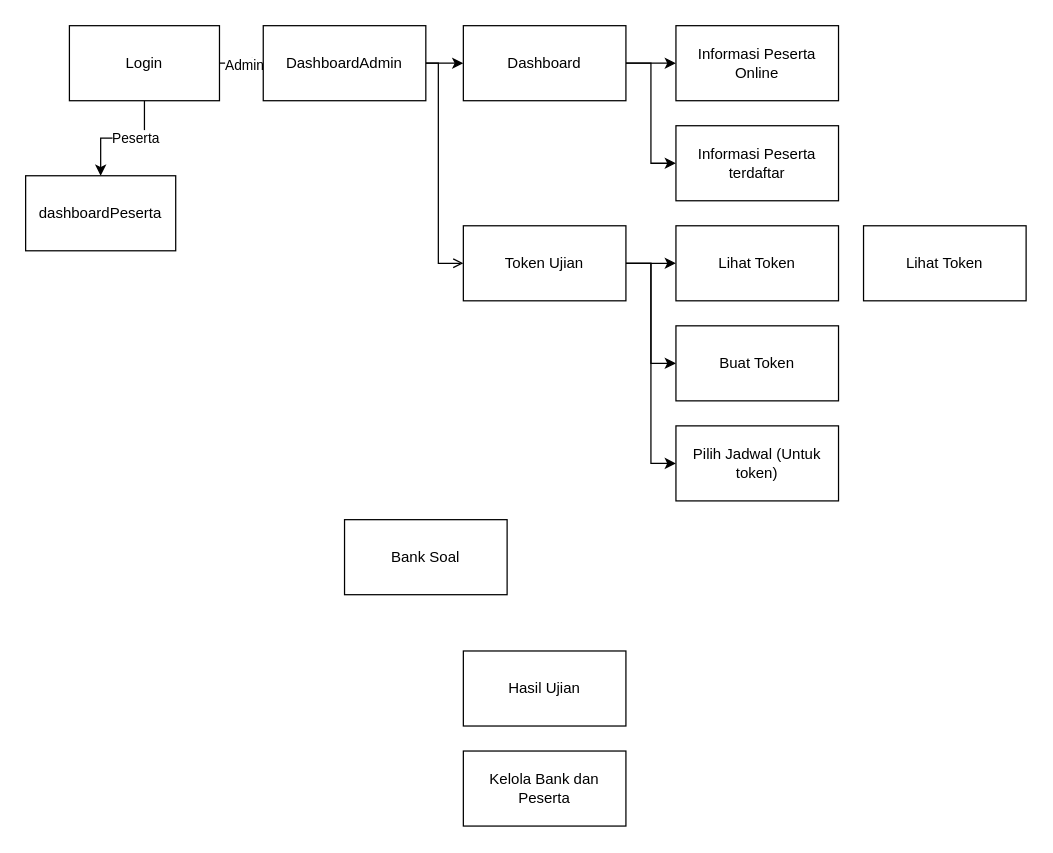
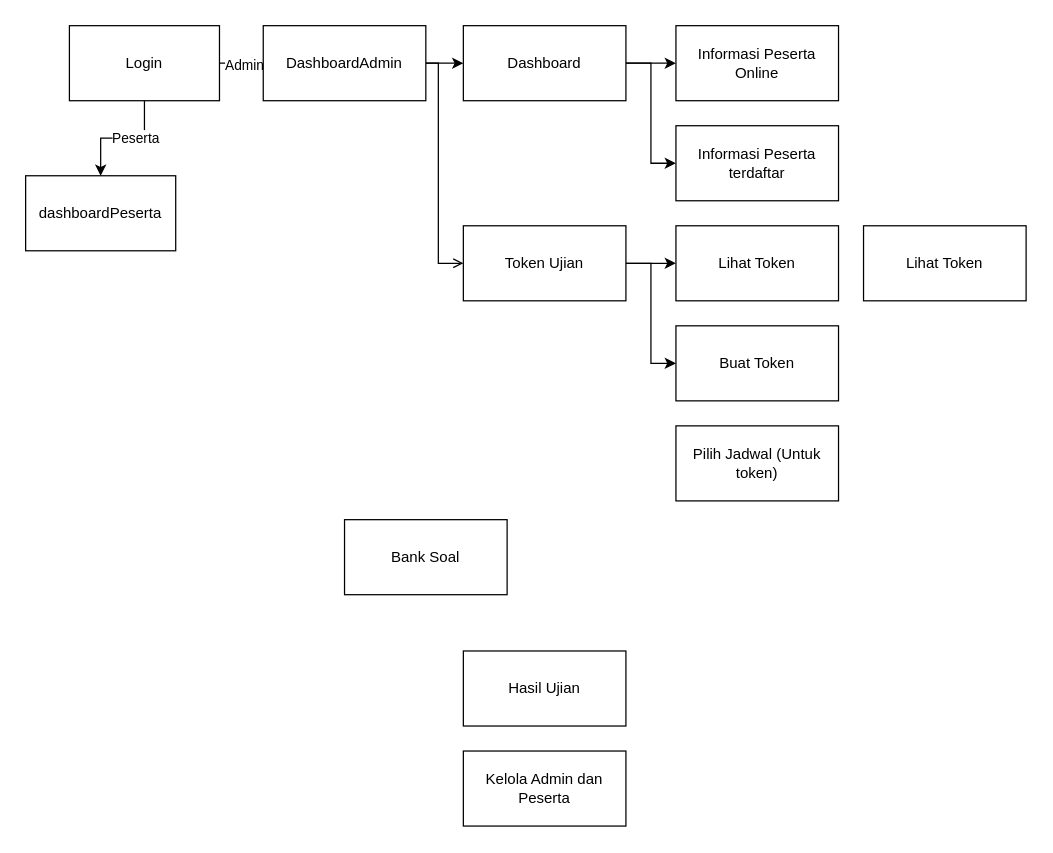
edge "Token Ujian" -> "Pilih Jadwal (Untuk token)": removed
node "Kelola Bank dan Peserta": label "Kelola Bank dan Peserta" -> "Kelola Admin dan Peserta"
